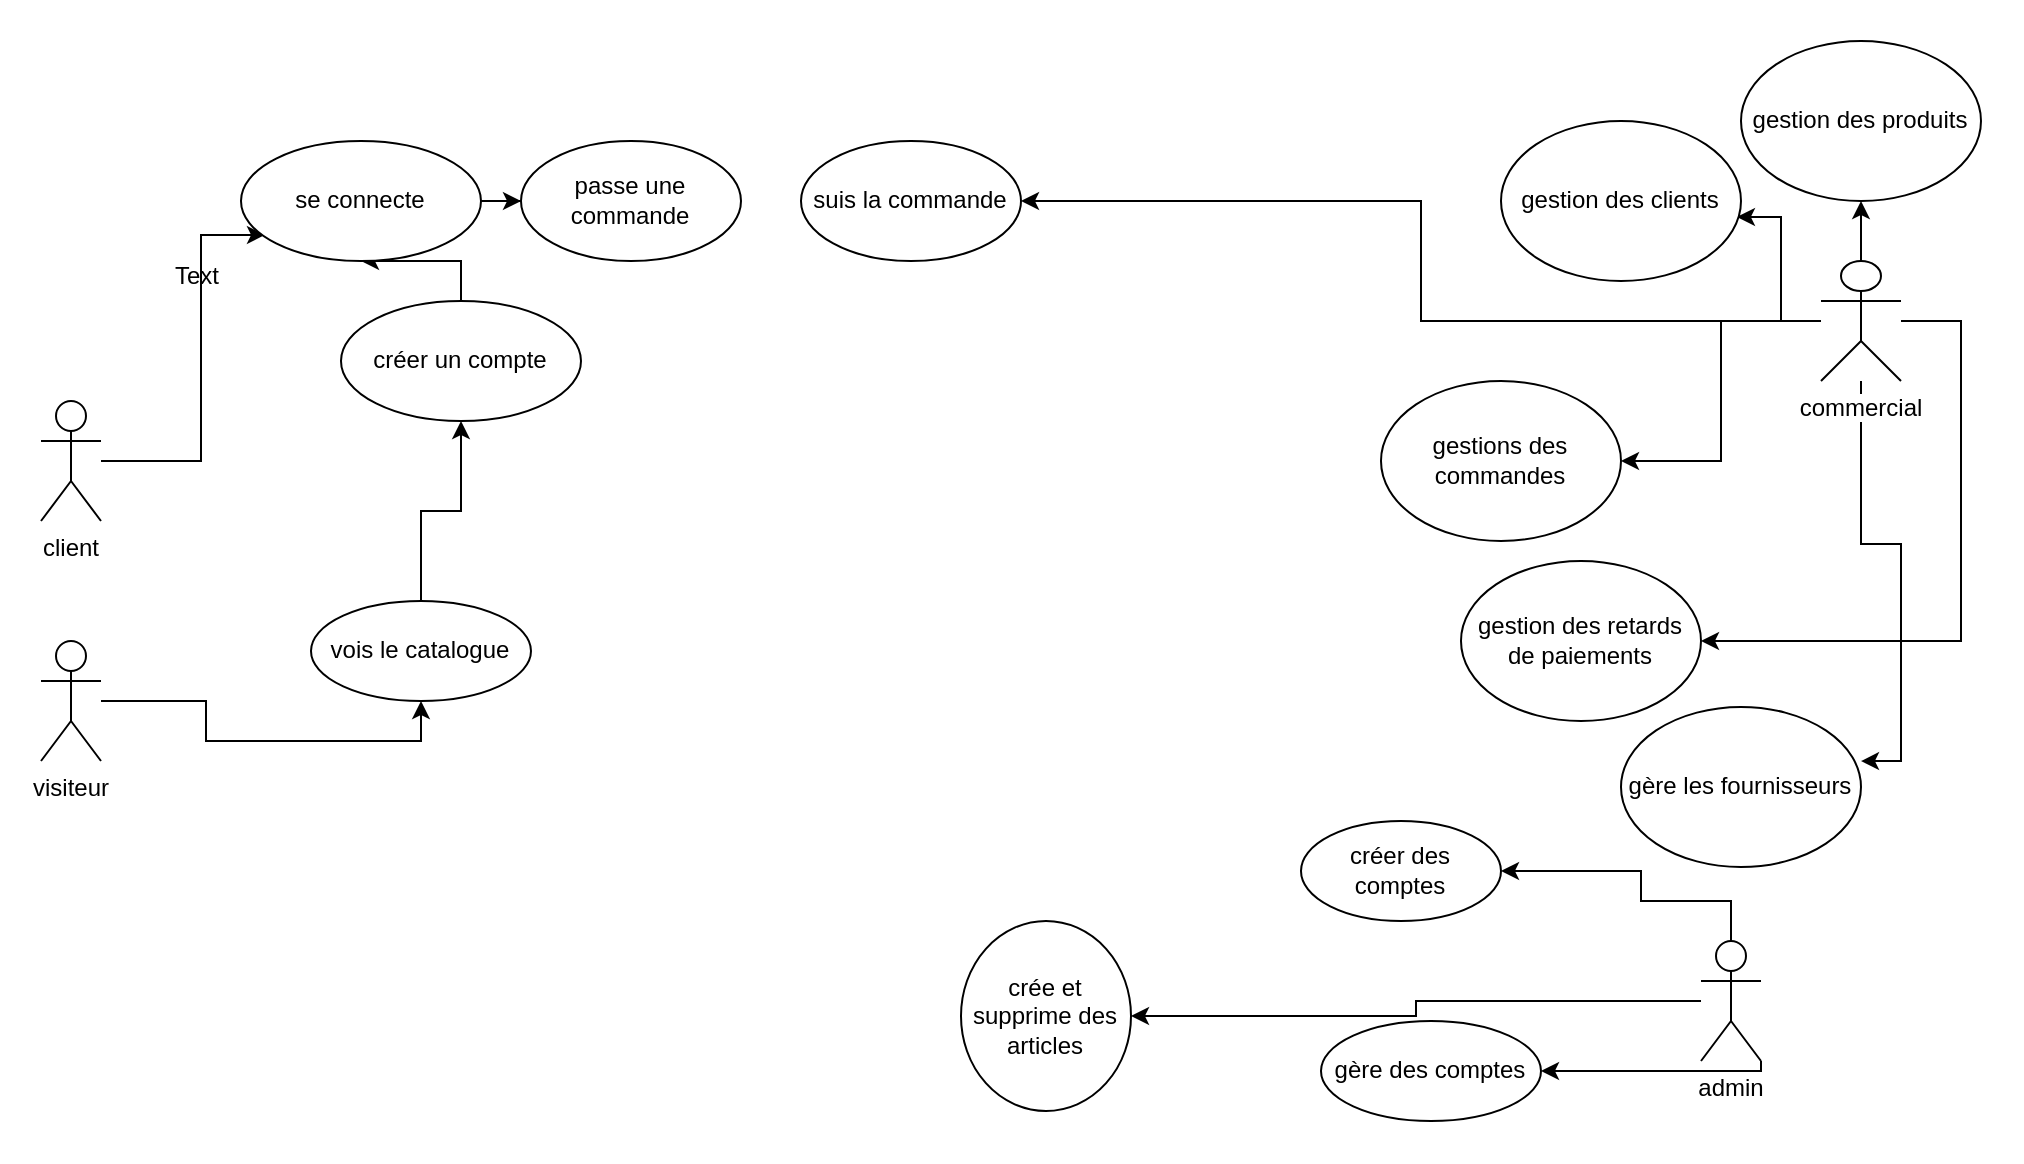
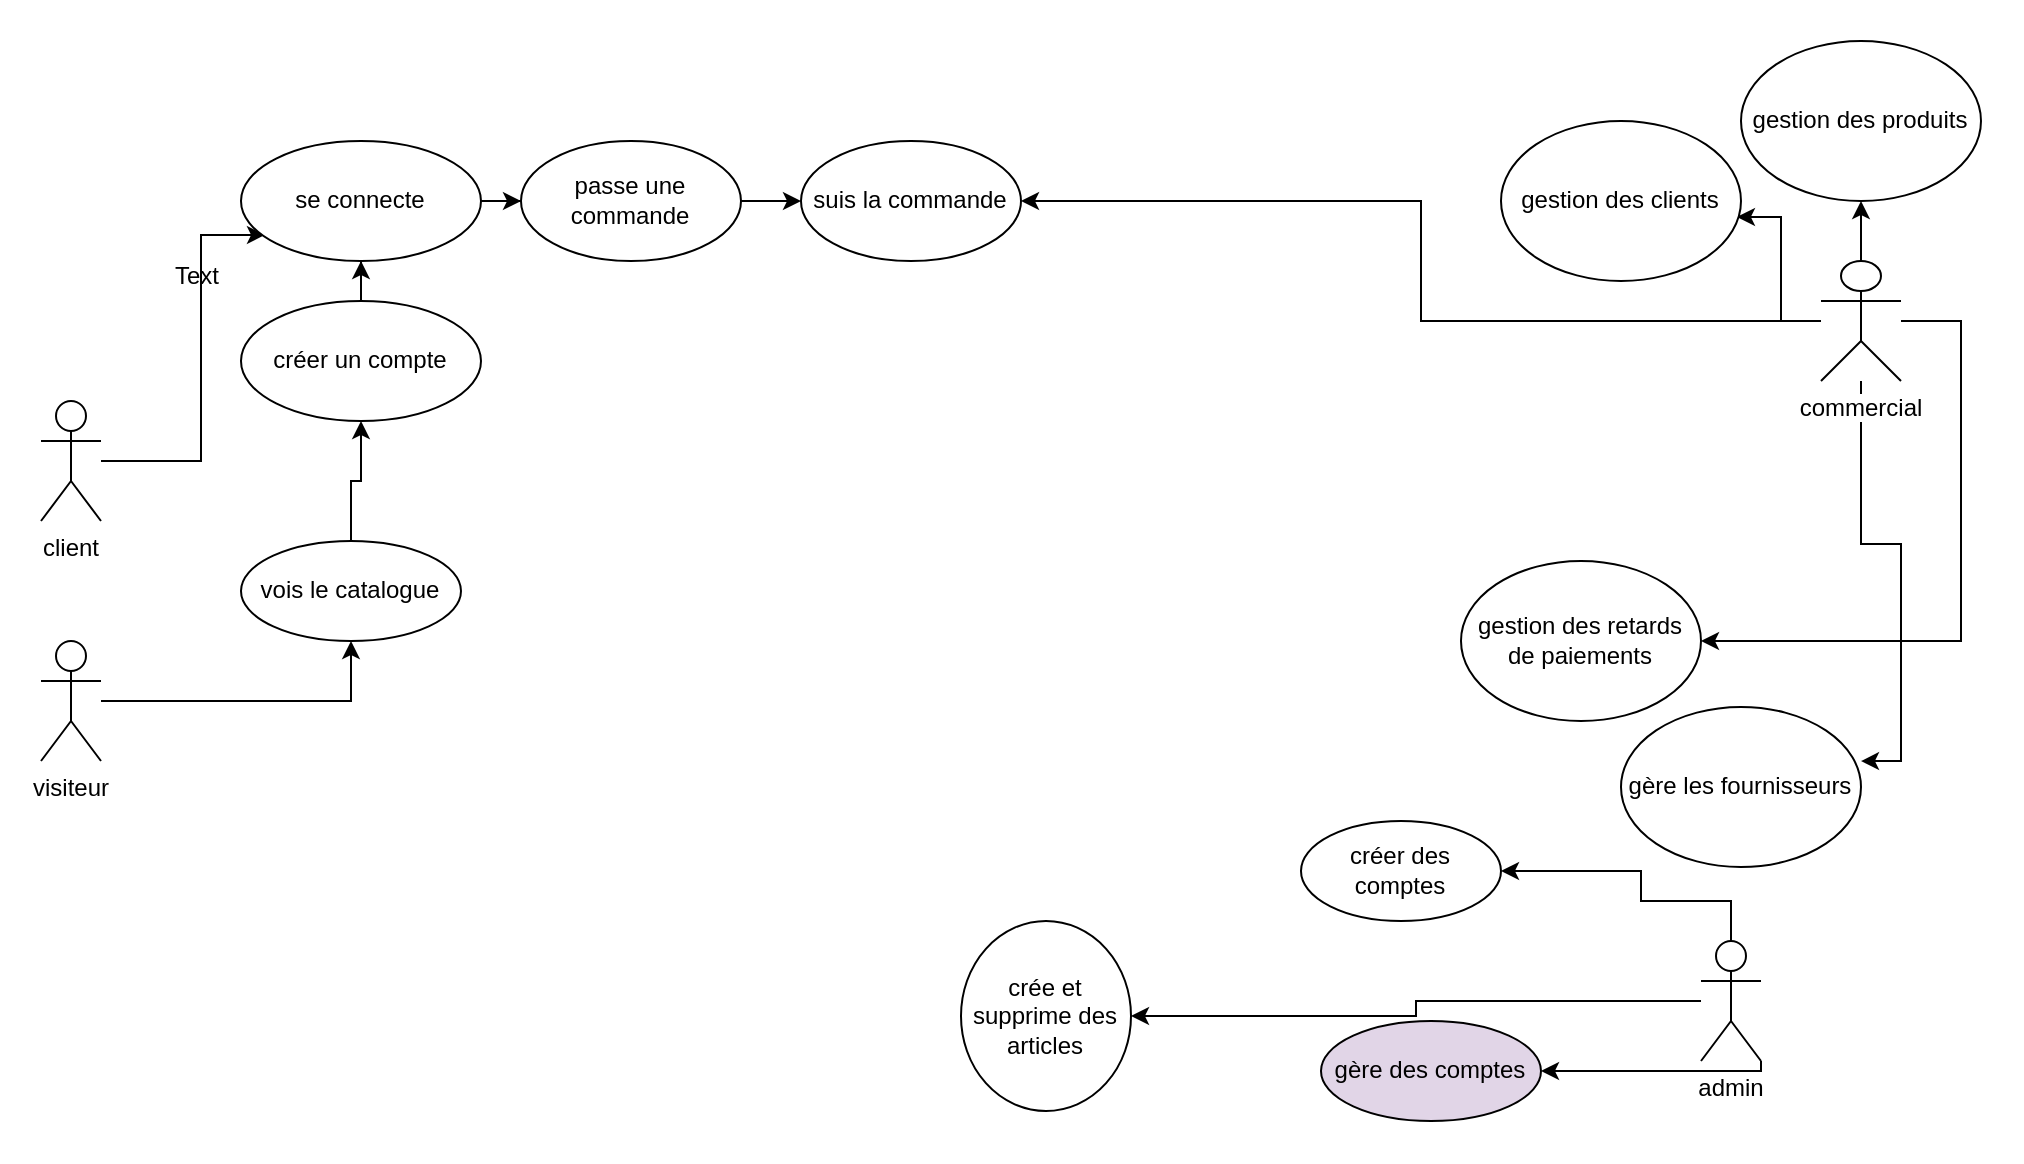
edge "passe une commande" -> "suis la commande": added
node "créer un compte": moved (461, 361) -> (361, 361)
edge "commercial" -> "gestions des commandes": removed
node "gestions des commandes": removed
node "vois le catalogue": moved (421, 651) -> (351, 591)
node "gère des comptes": fillcolor #ffffff -> #e1d5e7
